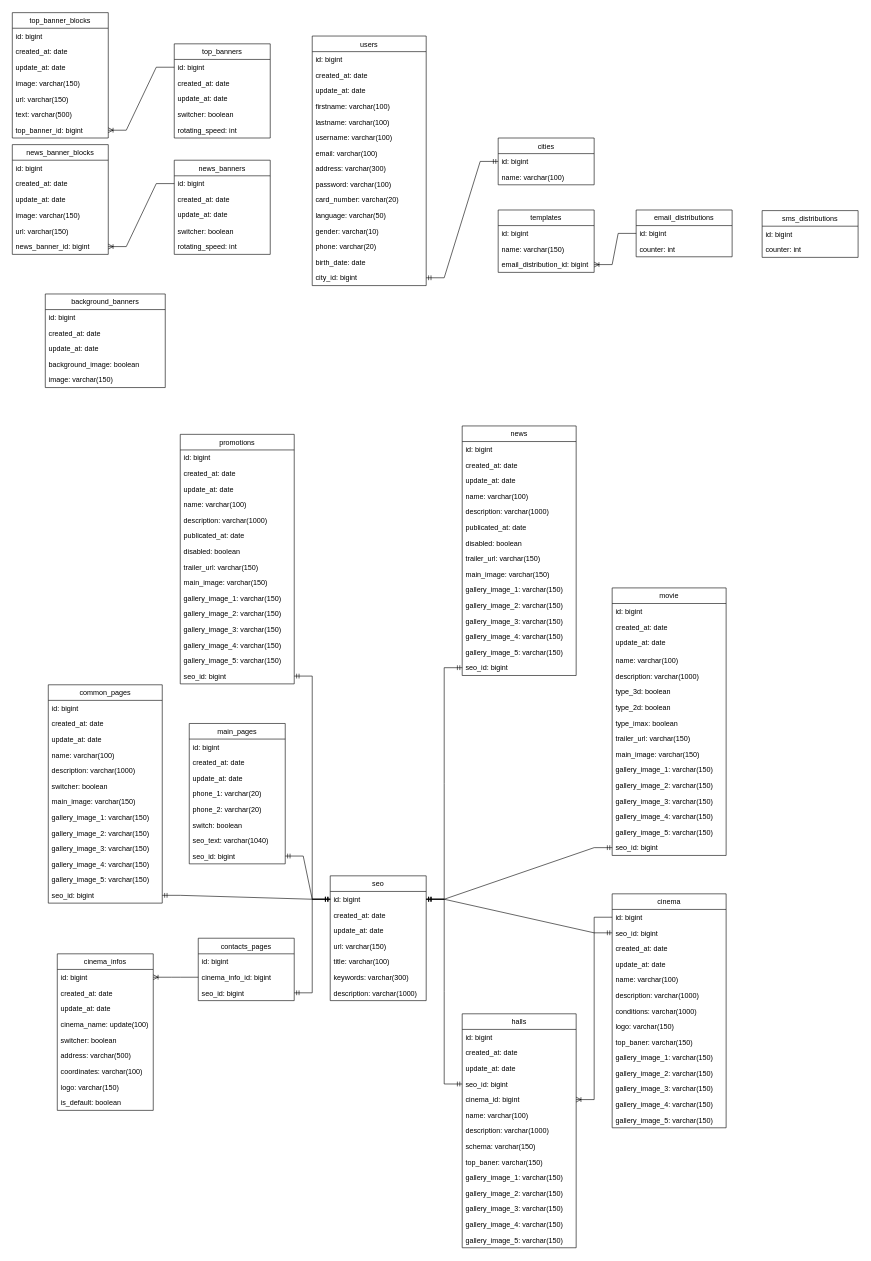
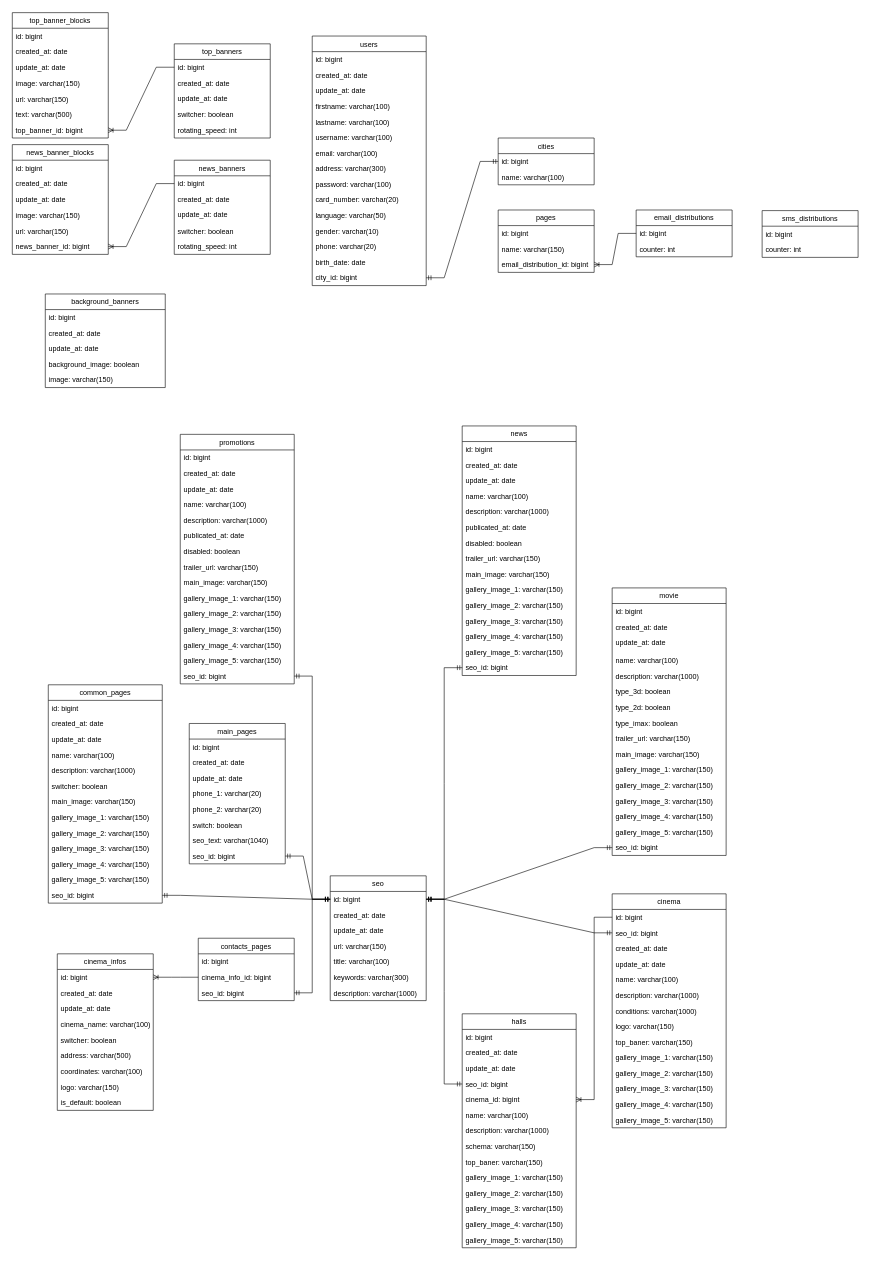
node "templates": label "templates" -> "pages"
node "cinema_name: update(100)": label "cinema_name: update(100)" -> "cinema_name: varchar(100)"
